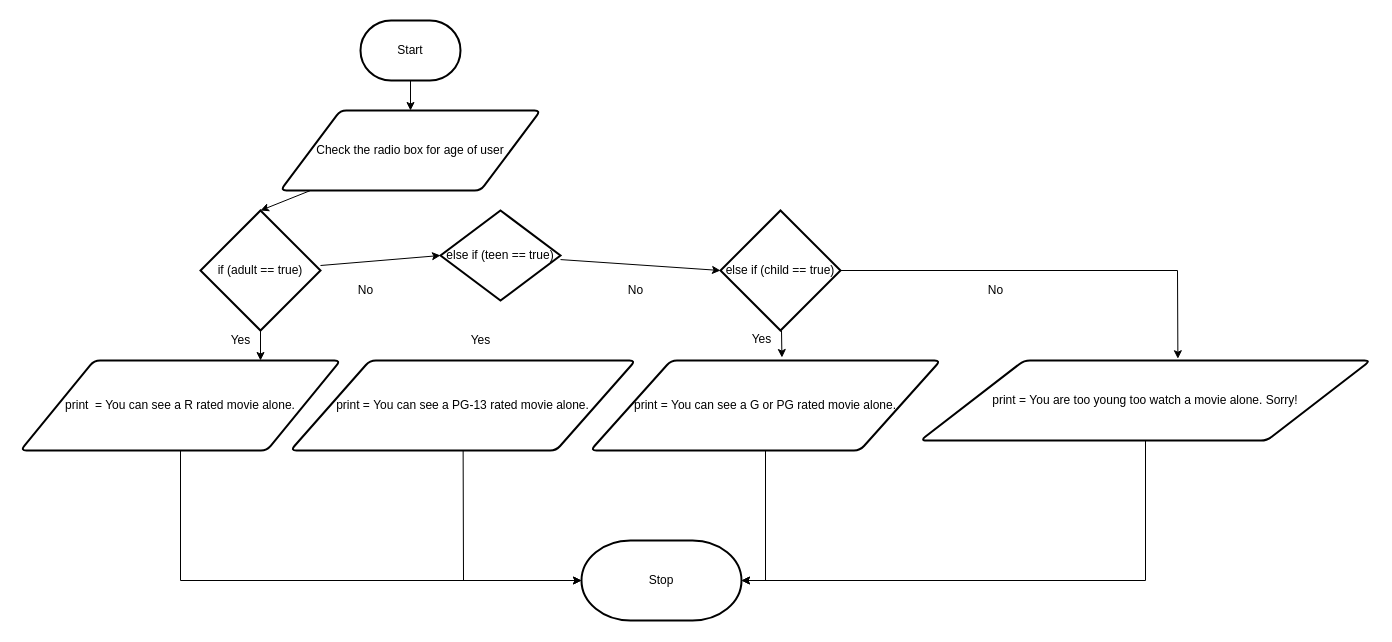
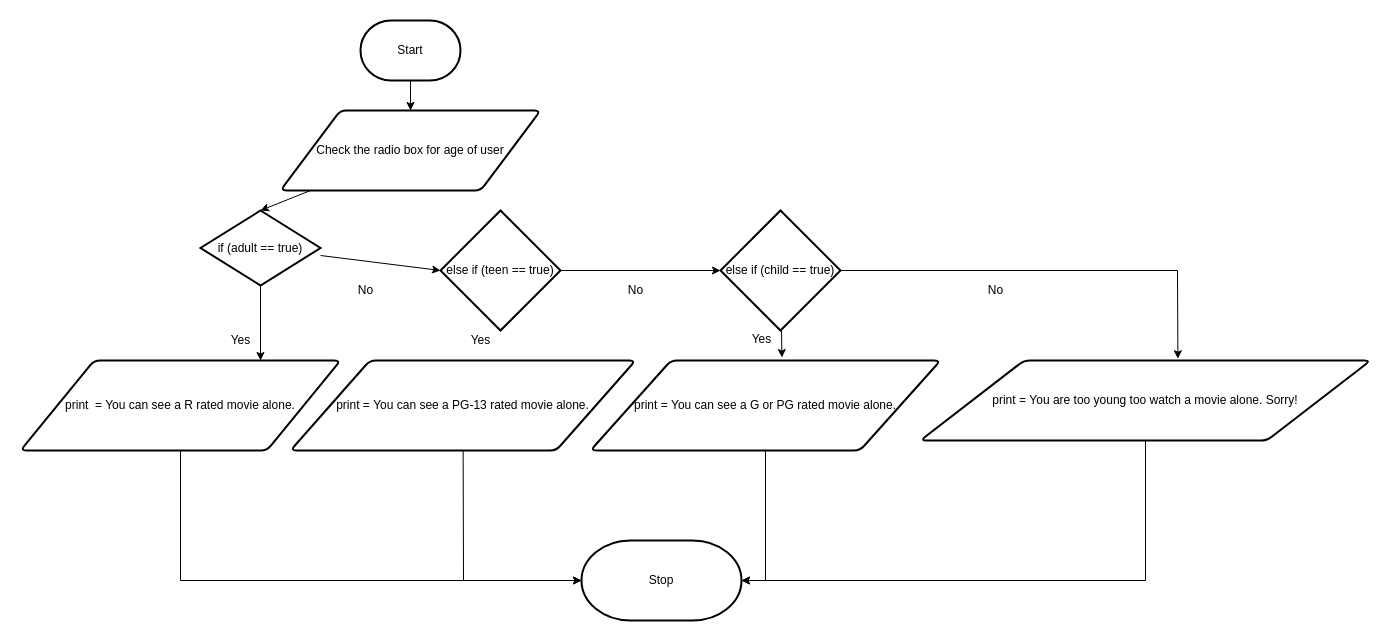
node "else if (teen == true)": size 120x90 -> 120x120
node "if (adult == true)": size 120x120 -> 120x75
